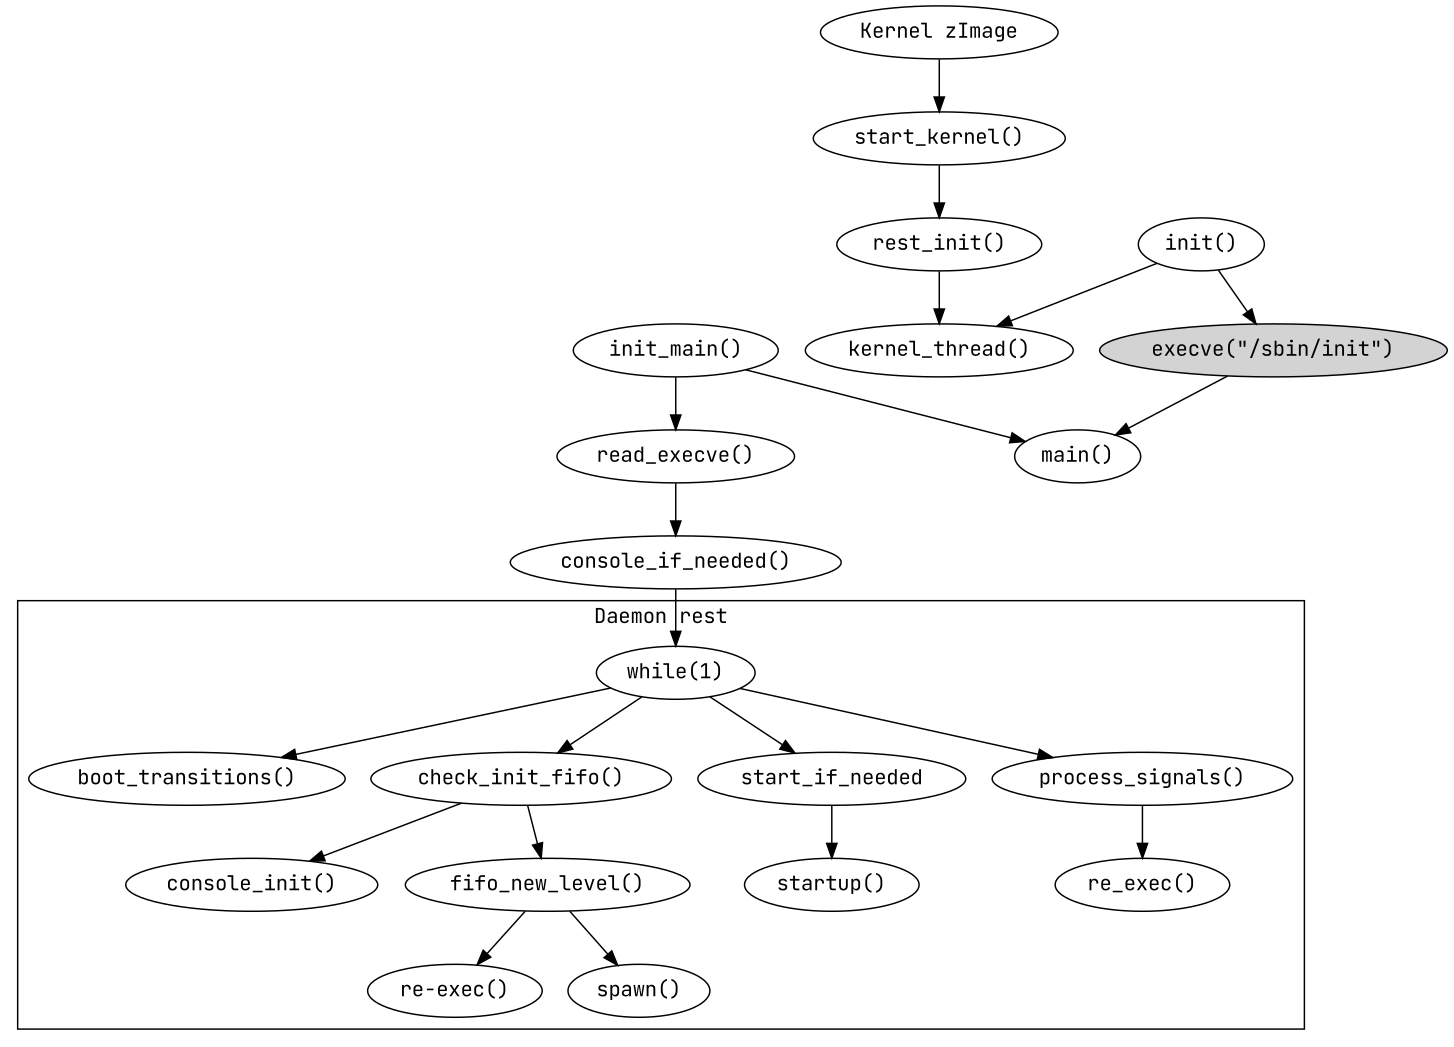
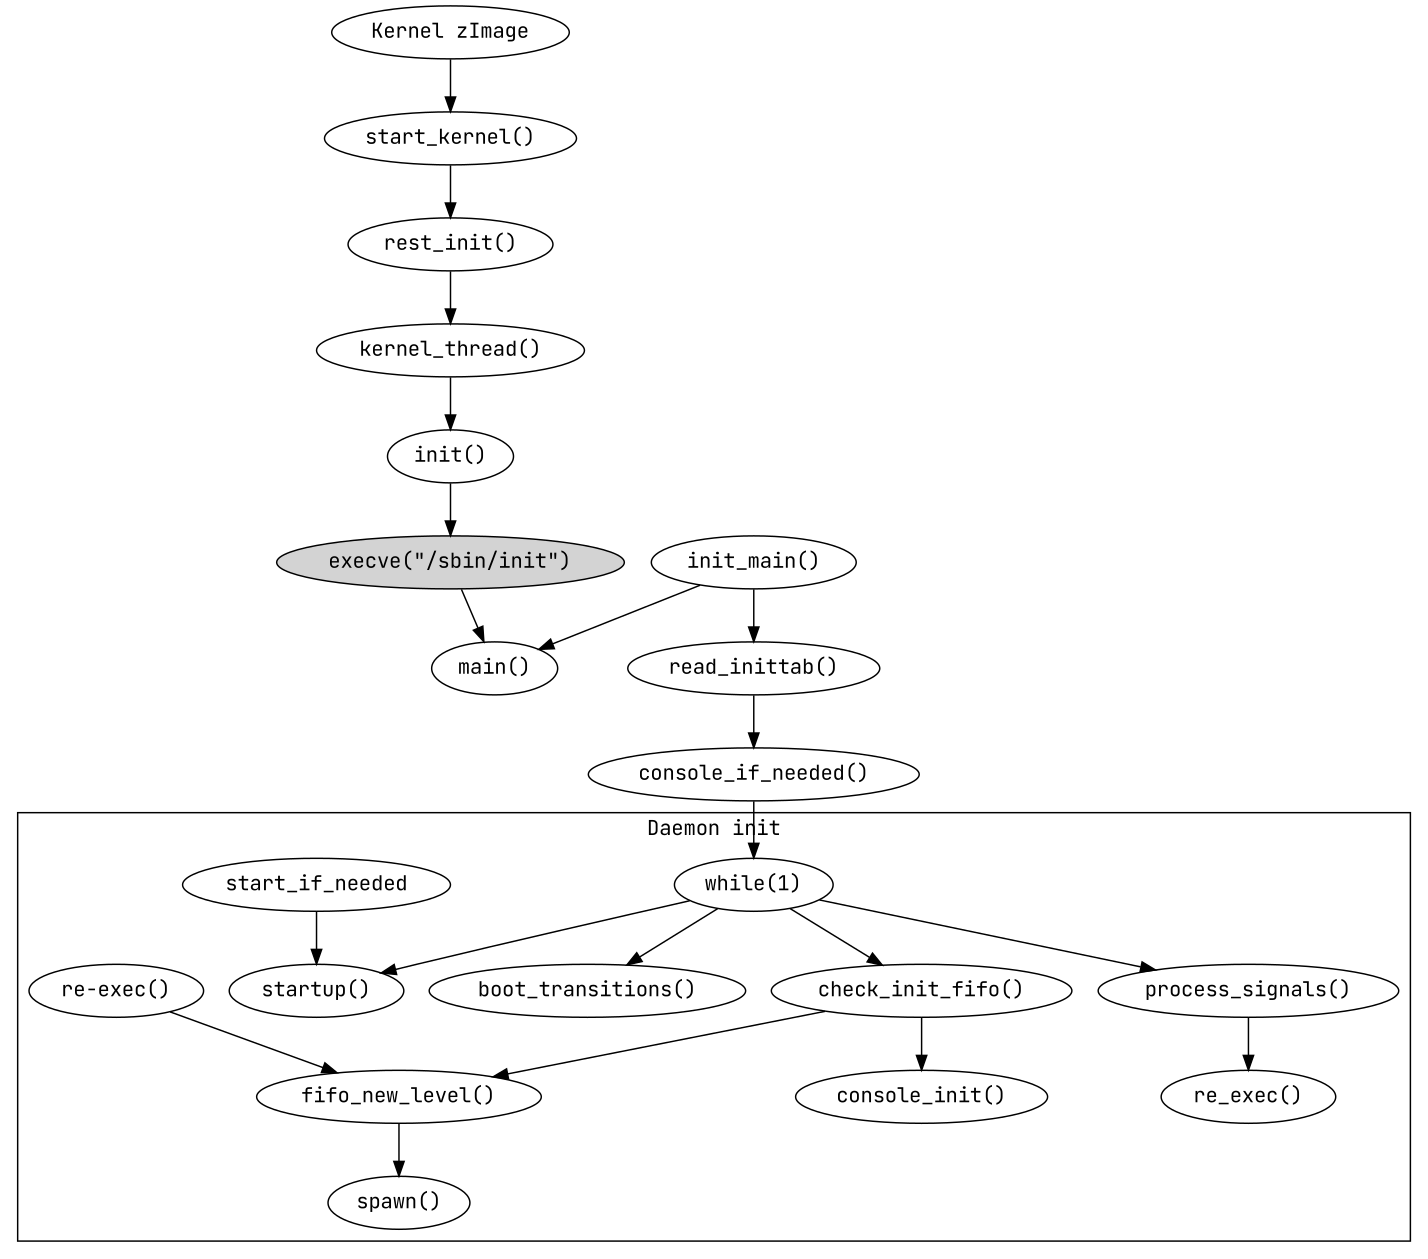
edge "init()" -> "kernel_thread()": reversed
node "read_execve()": label "read_execve()" -> "read_inittab()"
cluster "Daemon rest": label "Daemon rest" -> "Daemon init"
edge "while(1)" -> "start_if_needed": now "while(1)" -> "startup()"
edge "fifo_new_level()" -> "re-exec()": reversed
